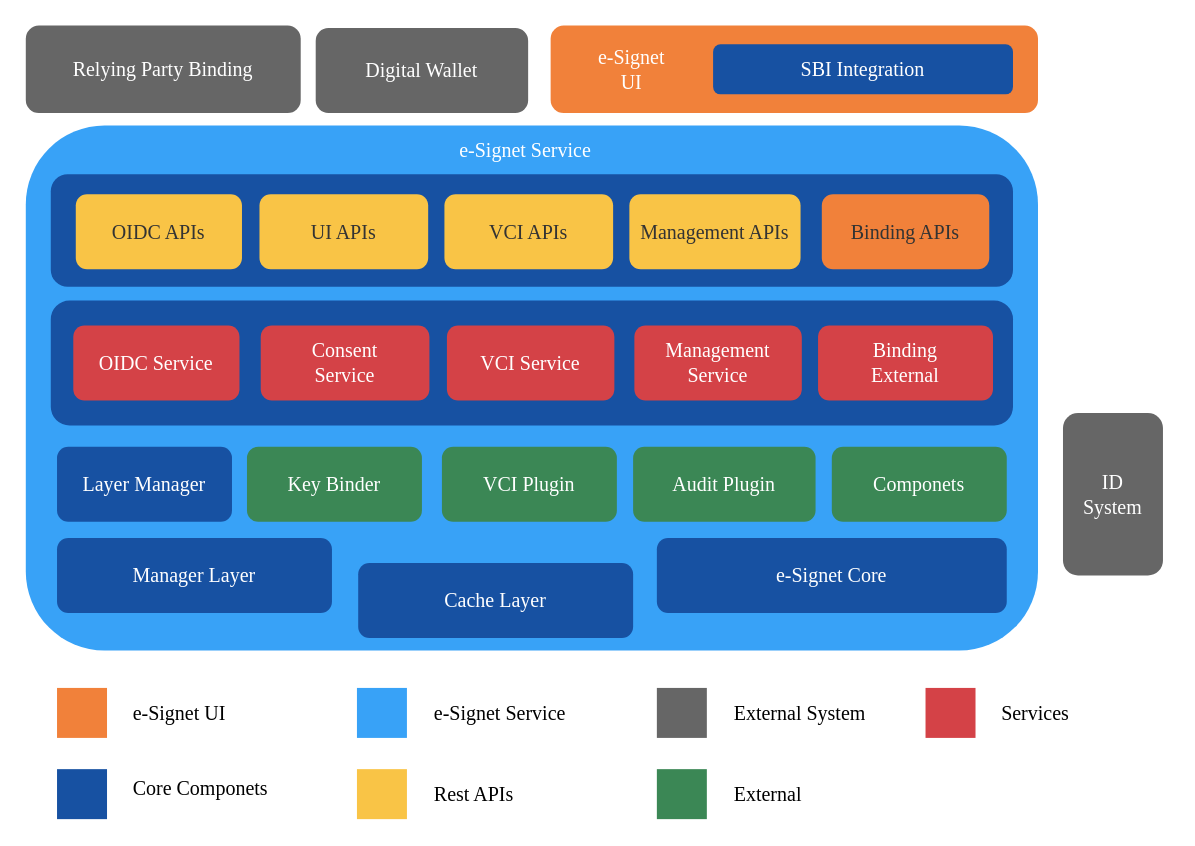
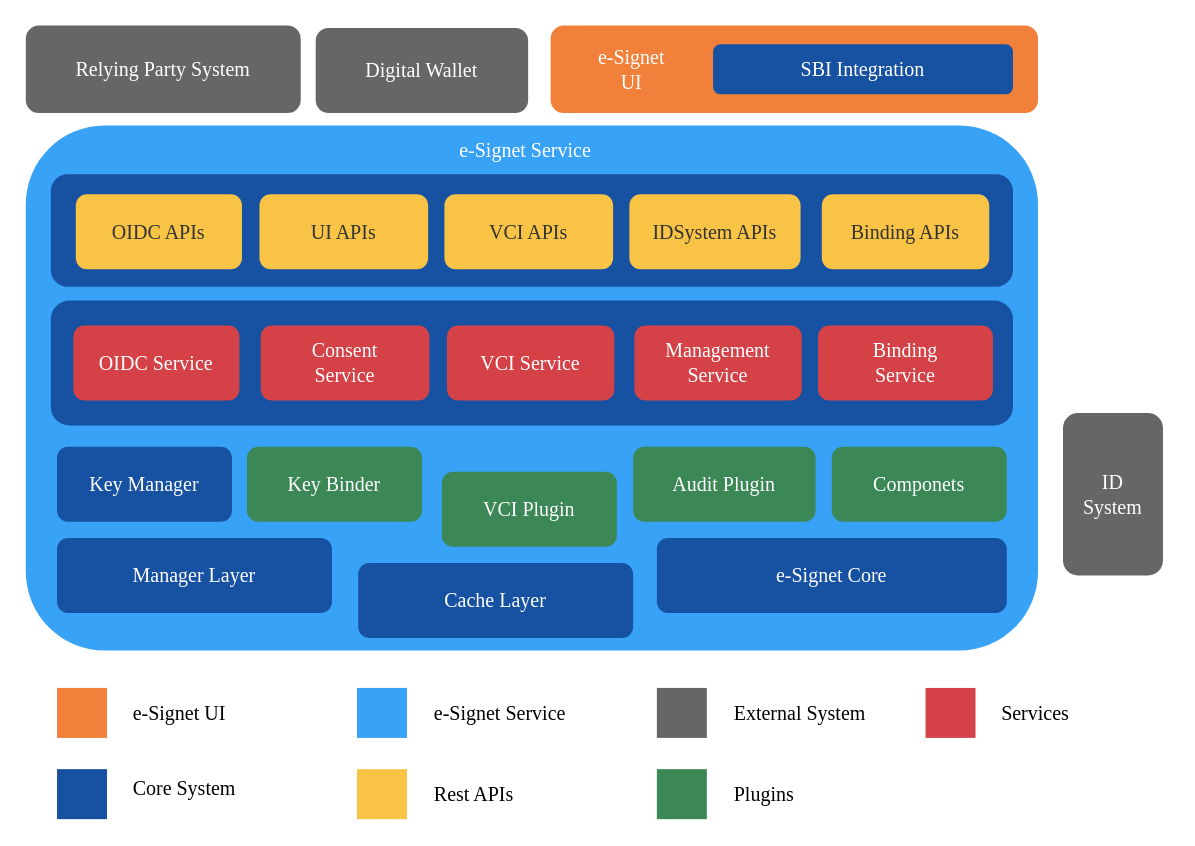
node "Relying Party Binding": label "Relying Party Binding" -> "Relying Party System"
node "Management APIs": label "Management APIs" -> "IDSystem APIs"
node "Binding APIs": fillcolor #f1813a -> #f9c446
node "BindingExternal": label "BindingExternal" -> "BindingService"
node "Layer Manager": label "Layer Manager" -> "Key Manager"
node "VCI Plugin": moved (529, 484) -> (529, 509)
node "Core Componets": label "Core Componets" -> "Core System"
node "External": label "External" -> "Plugins"
